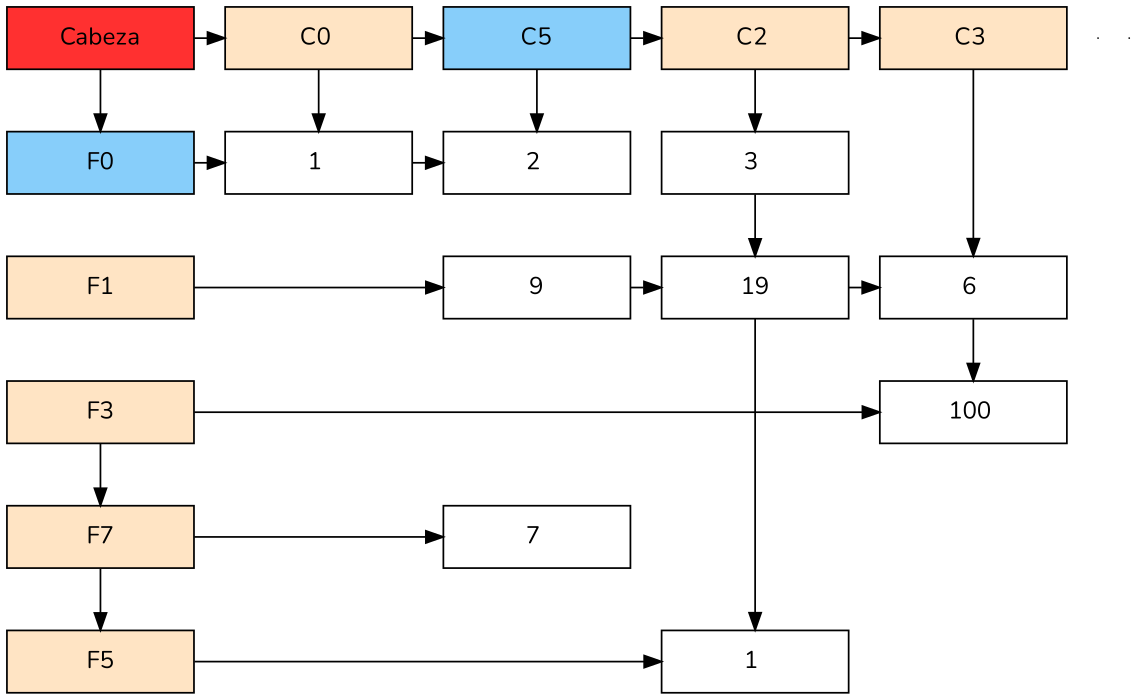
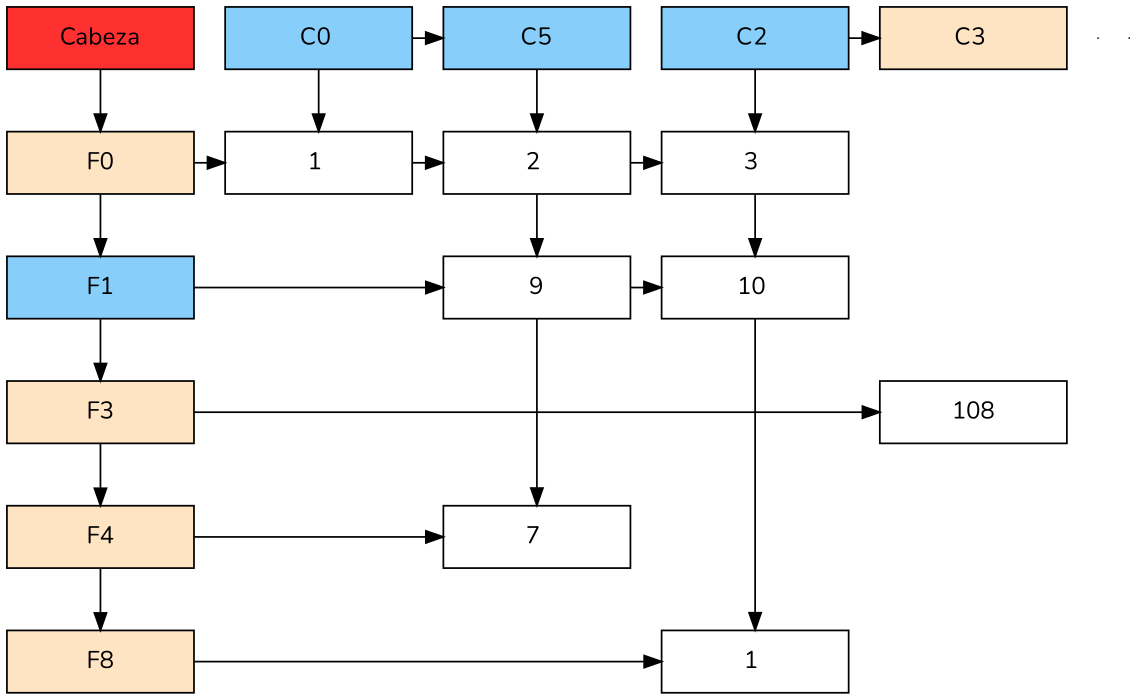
edge "Cabeza" -> "C0": removed
node "C0": fillcolor bisque1 -> lightskyblue
edge "C5" -> "C2": removed
node "C2": fillcolor bisque1 -> lightskyblue
node "F0": fillcolor lightskyblue -> bisque1
edge "2" -> "3": added
edge "F0" -> "F1": added
edge "2" -> "9": added
node "F1": fillcolor bisque1 -> lightskyblue
node "19": label "19" -> "10"
node "6": removed
edge "F1" -> "F3": added
edge "9" -> "7": added
node "100": label "100" -> "108"
node "F7": label "F7" -> "F4"
node "F5": label "F5" -> "F8"
